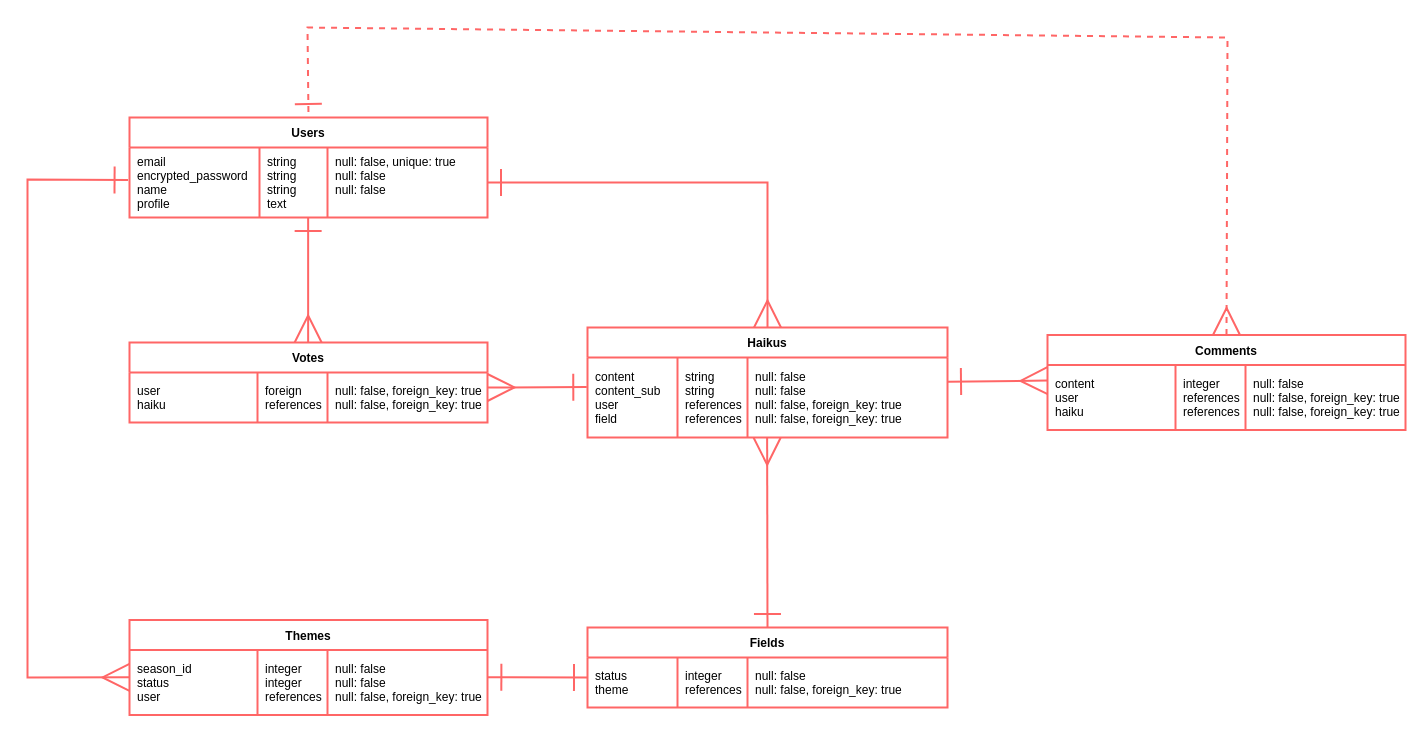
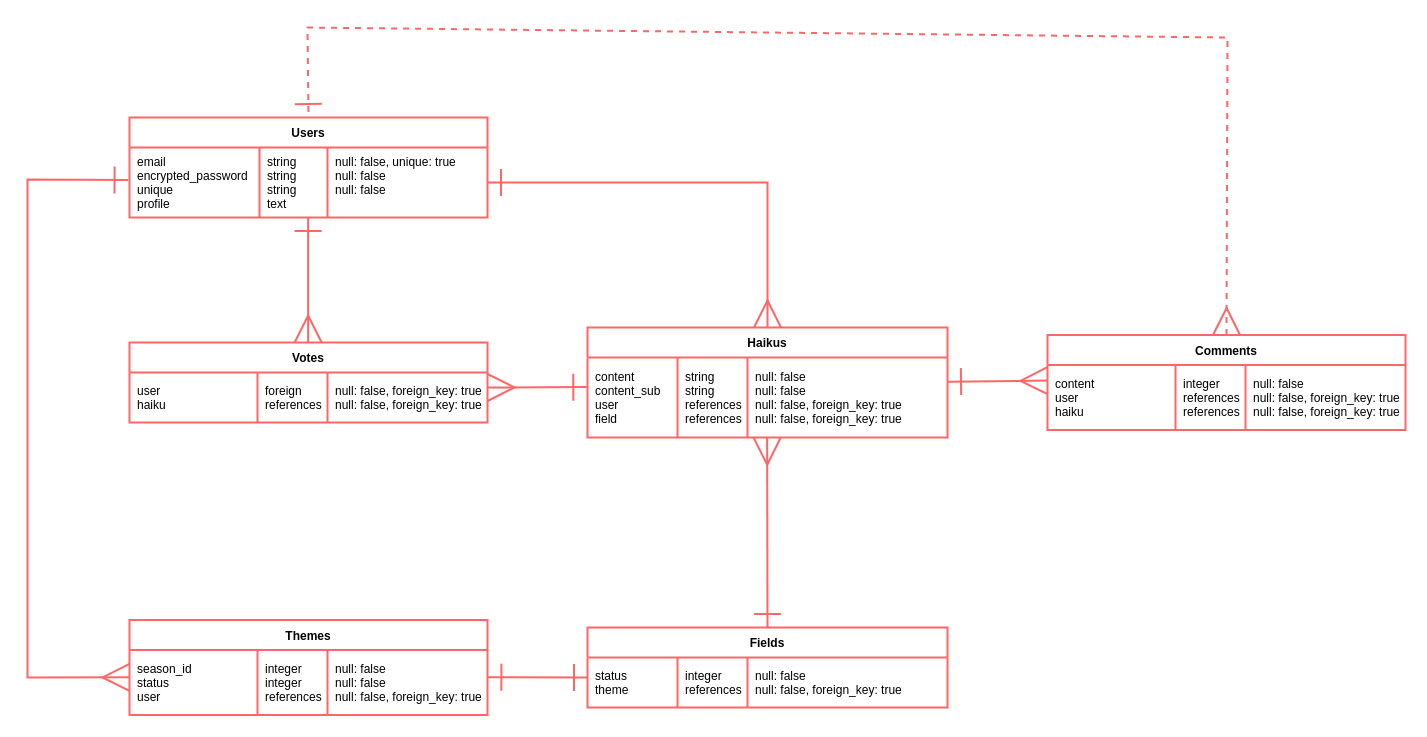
node "email encrypted_password name profile": label "email encrypted_password name profile" -> "email encrypted_password unique profile"
